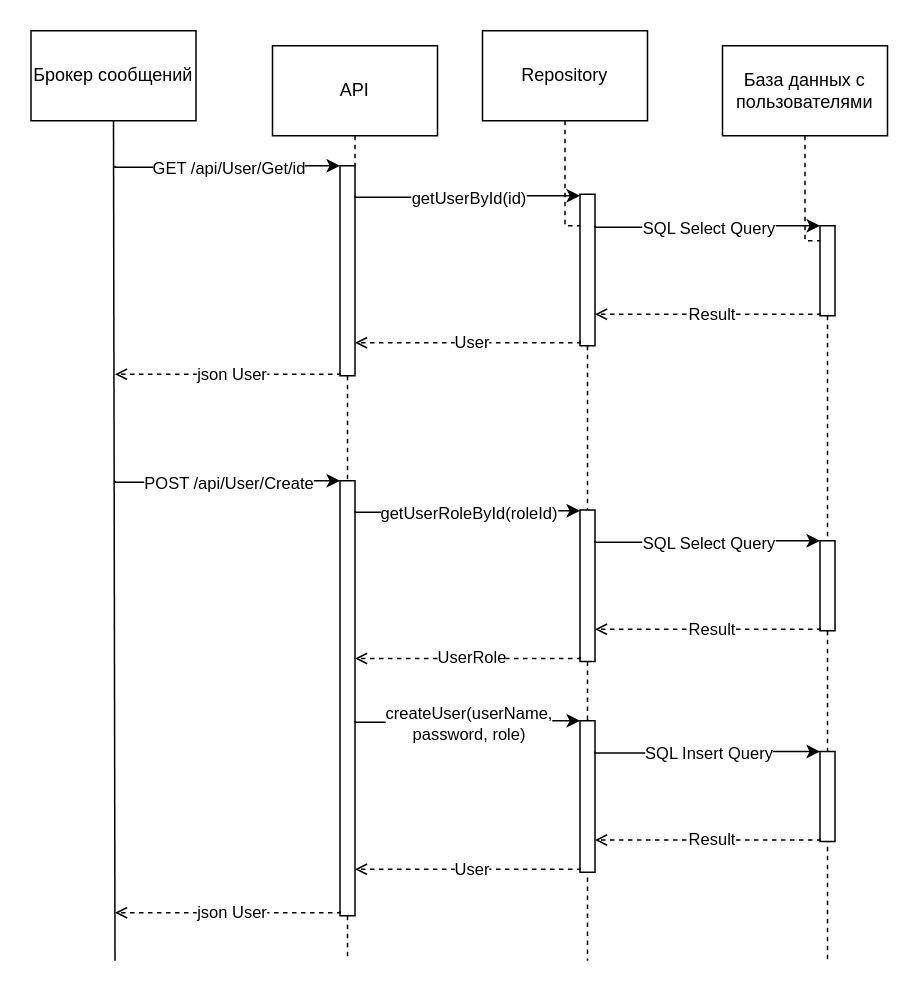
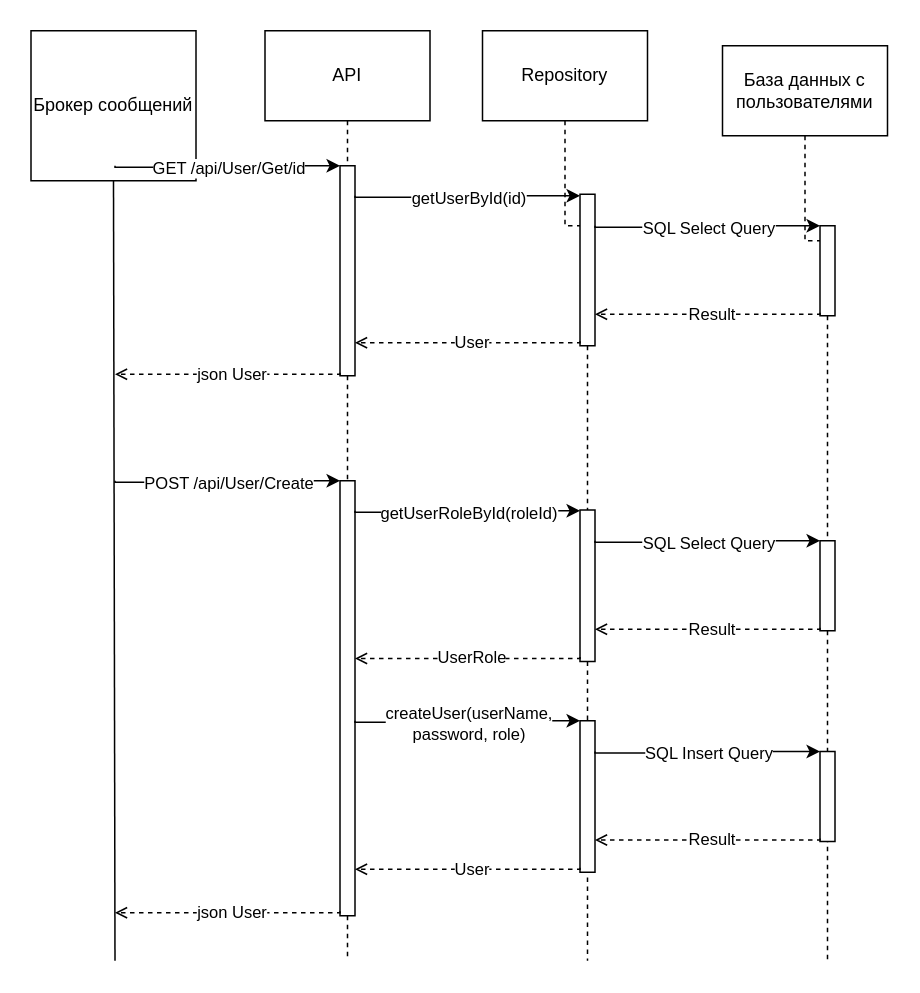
node "Брокер сообщений": size 165x90 -> 165x150
node "API": moved (355, 91) -> (347, 76)
